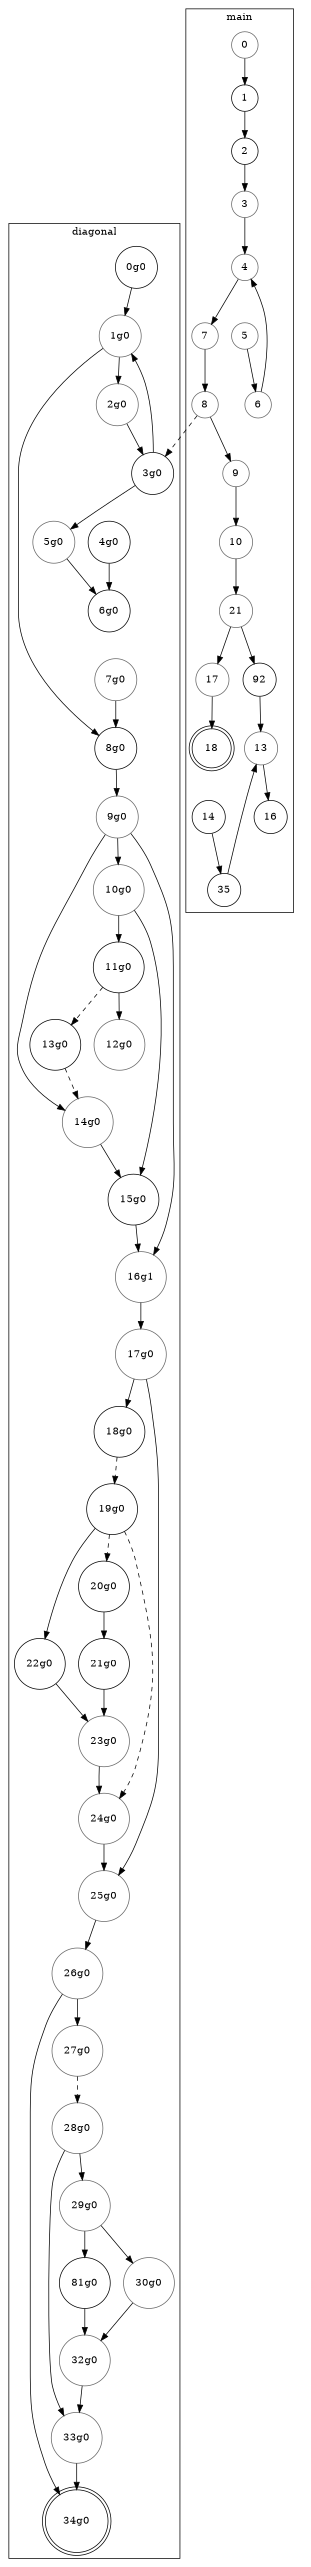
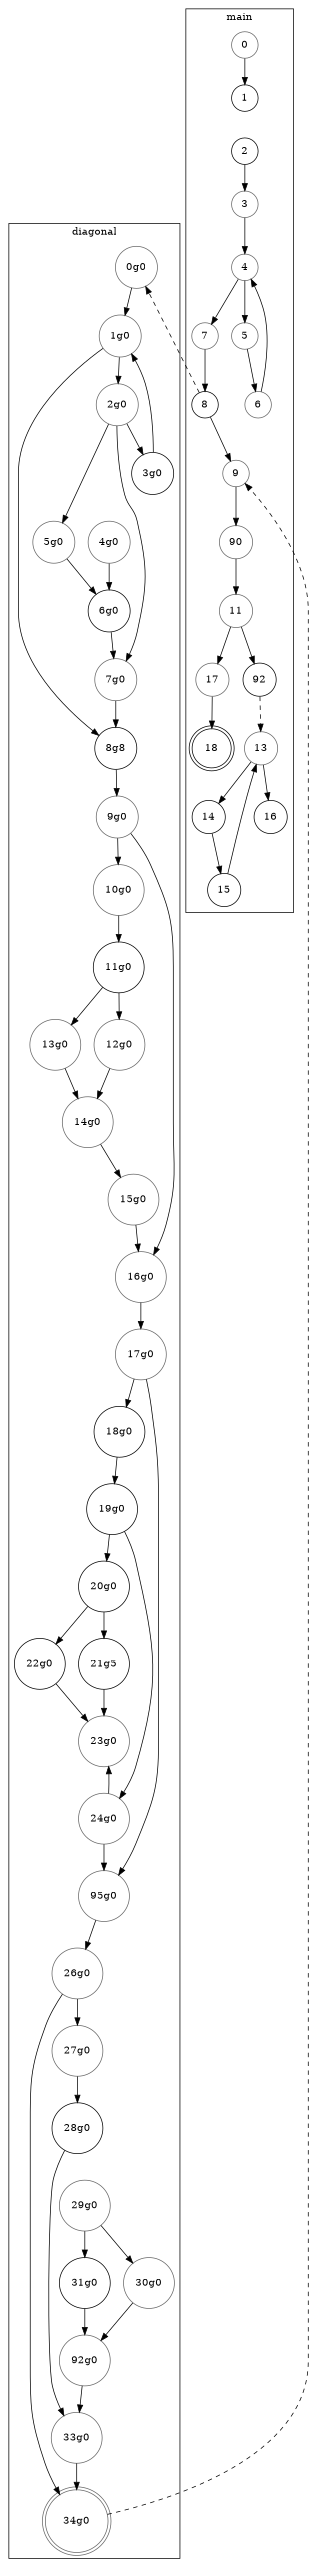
edge "1" -> "2": removed
node "0g0": color black -> gray40
edge "4" -> "5": added
node "8": color gray40 -> black
edge "8" -> "3g0": now "8" -> "0g0"
edge "3g0" -> "5g0": now "2g0" -> "5g0"
edge "2g0" -> "7g0": added
node "4g0": color black -> gray40
node "10": label "10" -> "90"
node "21": label "21" -> "11"
edge "6g0" -> "7g0": added
edge "92" -> "13": style solid -> dashed
node "8g0": label "8g0" -> "8g8"
edge "13" -> "14": added
node "35": label "35" -> "15"
edge "9g0" -> "14g0": now "12g0" -> "14g0"
edge "11g0" -> "13g0": style dashed -> solid
edge "10g0" -> "15g0": removed
node "13g0": color black -> gray40
edge "13g0" -> "14g0": style dashed -> solid
node "15g0": color black -> gray40
node "16g1": label "16g1" -> "16g0"
edge "18g0" -> "19g0": style dashed -> solid
edge "19g0" -> "20g0": style dashed -> solid
edge "34g0" -> "9": added
edge "19g0" -> "22g0": now "20g0" -> "22g0"
edge "19g0" -> "24g0": style dashed -> solid
node "21g0": label "21g0" -> "21g5"
edge "23g0" -> "24g0": reversed
node "25g0": label "25g0" -> "95g0"
edge "27g0" -> "28g0": style dashed -> solid
node "28g0": color gray40 -> black
edge "28g0" -> "29g0": removed
node "81g0": label "81g0" -> "31g0"
node "32g0": label "32g0" -> "92g0"
node "34g0": color black -> gray40
